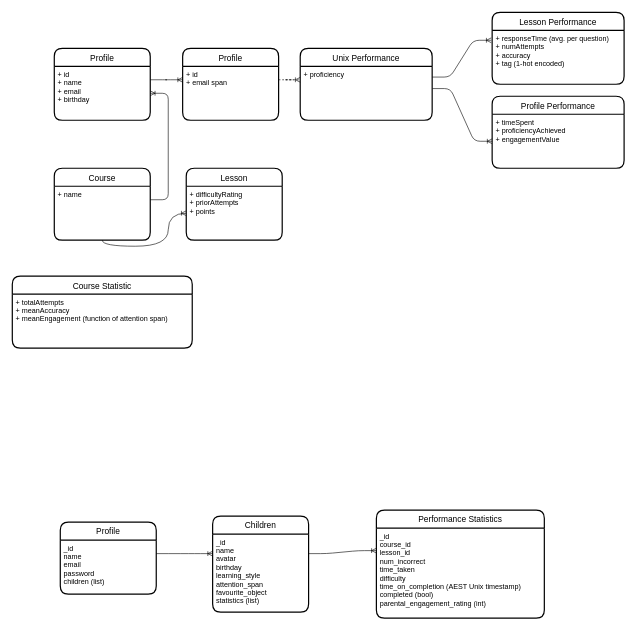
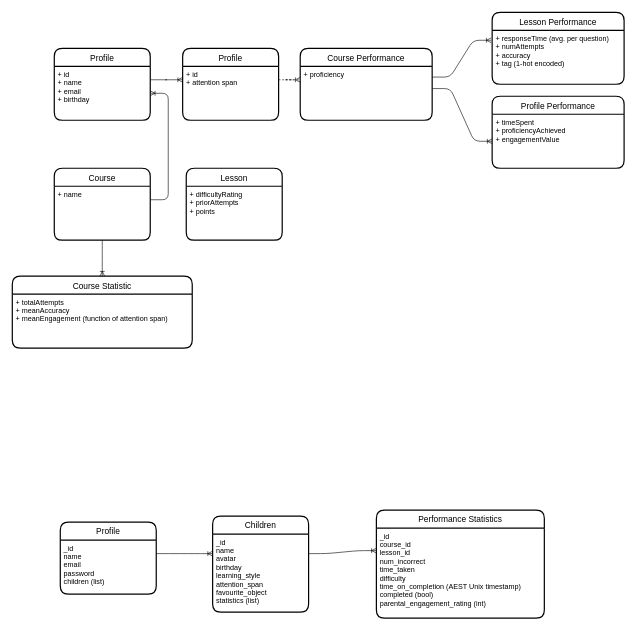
node "Unix Performance": label "Unix Performance" -> "Course Performance"
node "+ id + email span": label "+ id + email span" -> "+ id + attention span"
edge "+ name" -> "+ difficultyRating + priorAttempts + points": now "+ name" -> "Course Statistic"
